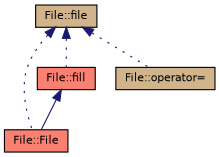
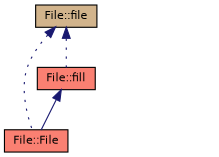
node "File::operator=": removed
